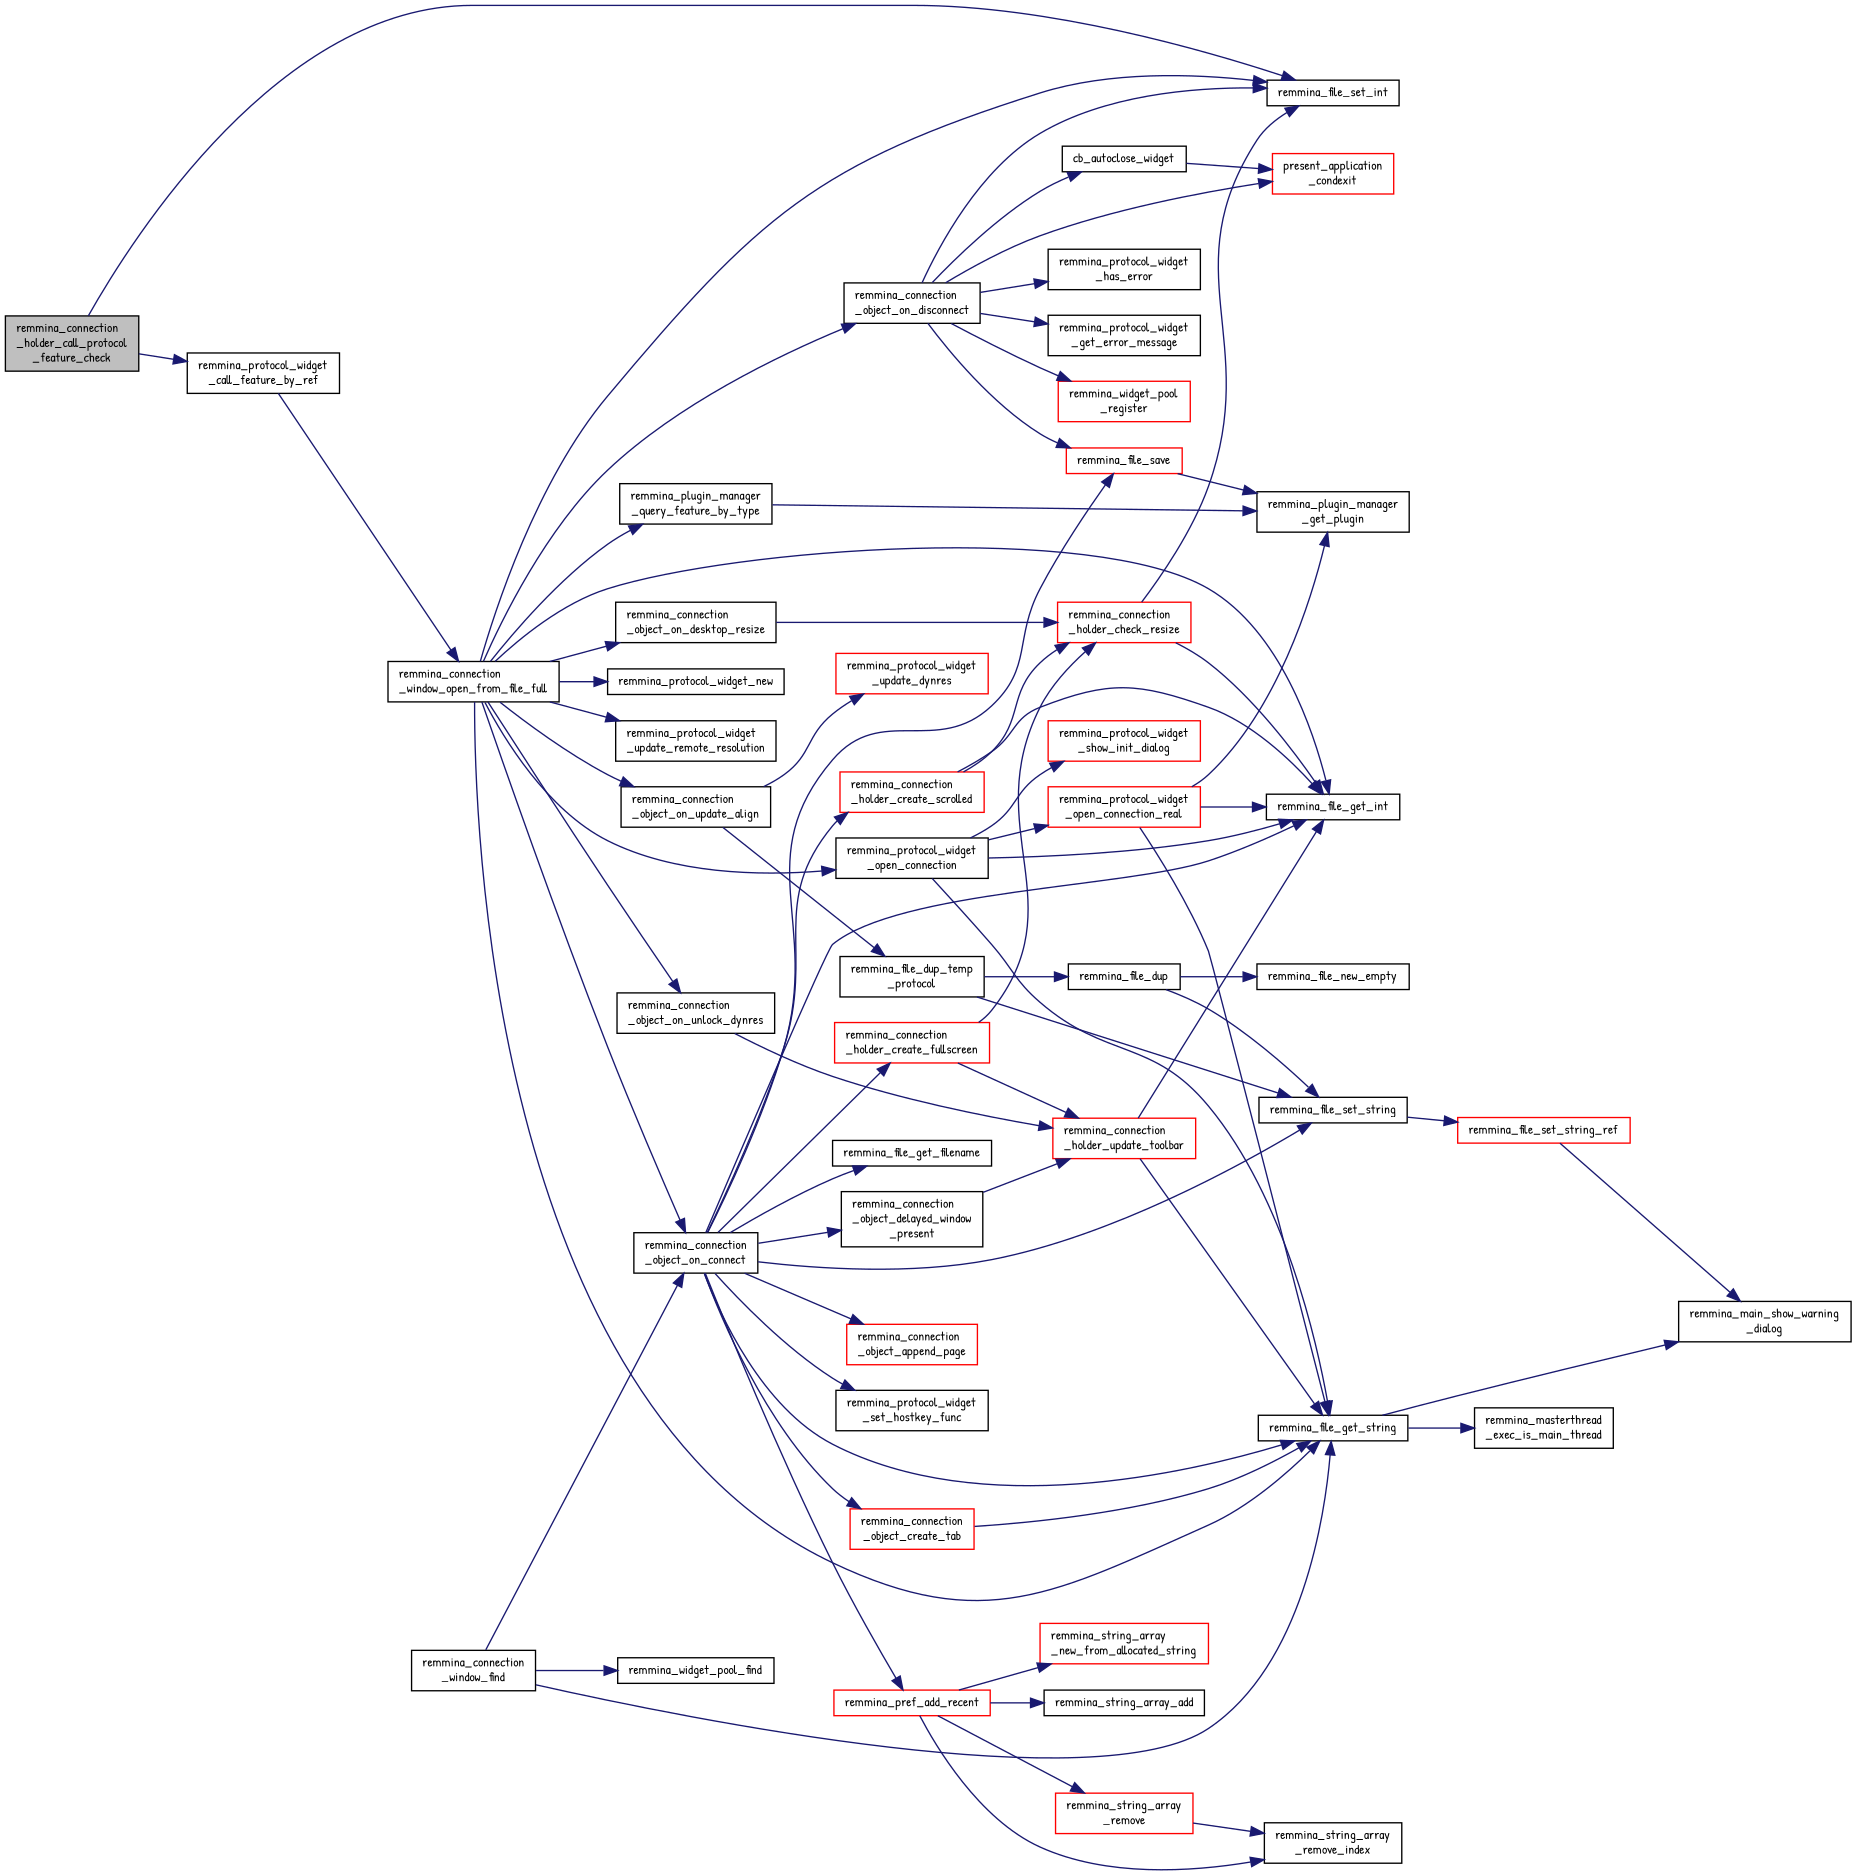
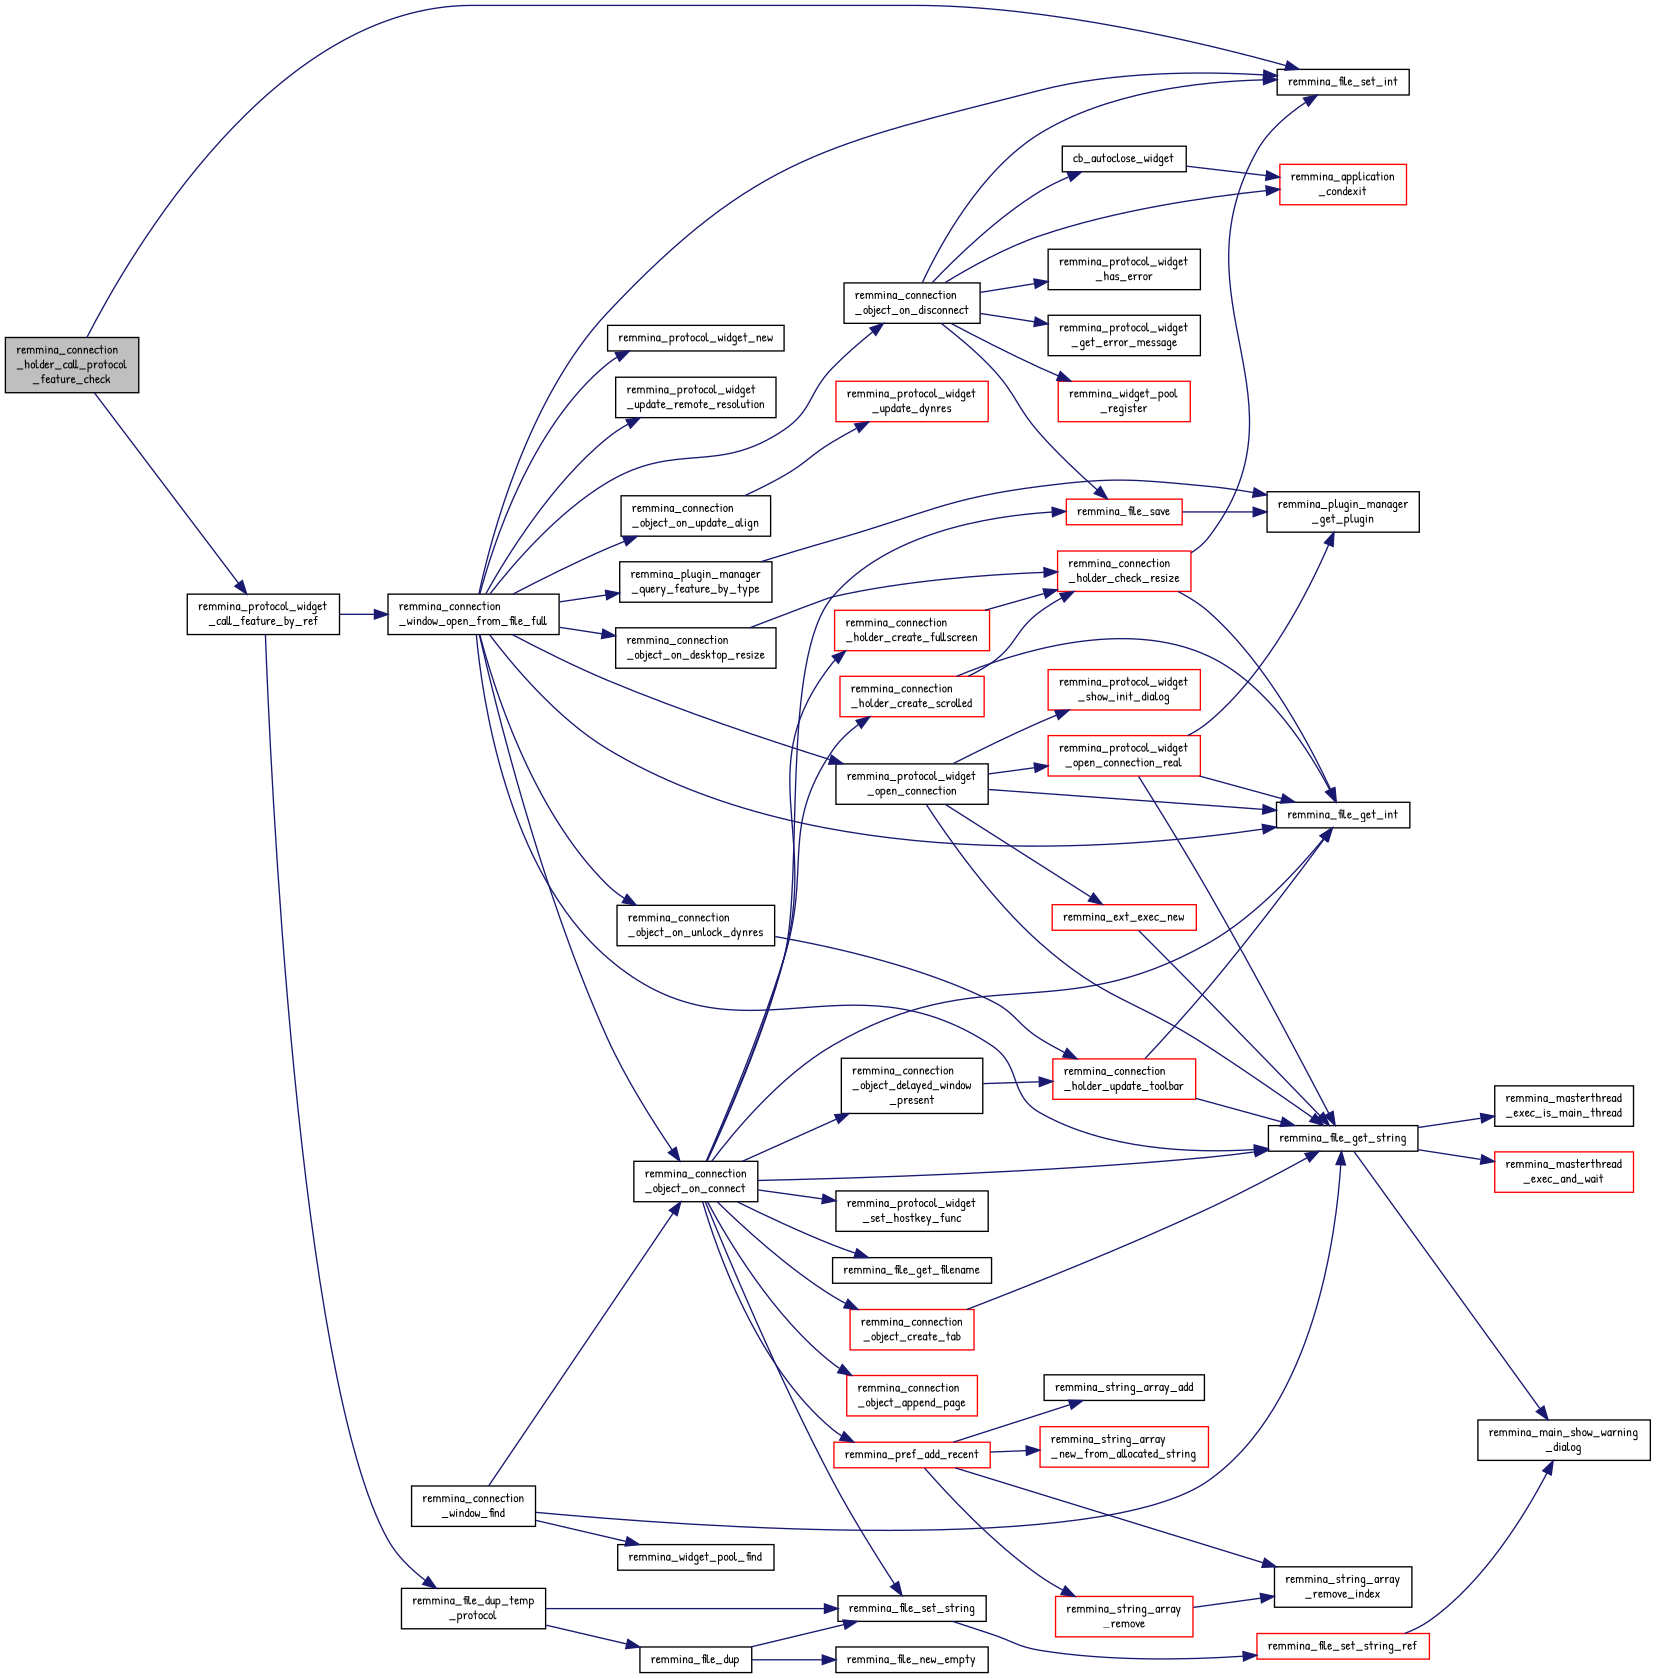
node "present_application _condexit": label "present_application _condexit" -> "remmina_application _condexit"
edge "remmina_connection _object_on_update_align" -> "remmina_file_dup_temp _protocol": now "remmina_protocol_widget _call_feature_by_ref" -> "remmina_file_dup_temp _protocol"
node "remmina_ext_exec_new": added
edge "remmina_connection _holder_create_fullscreen" -> "remmina_connection _holder_update_toolbar": removed
node "remmina_masterthread _exec_and_wait": added
